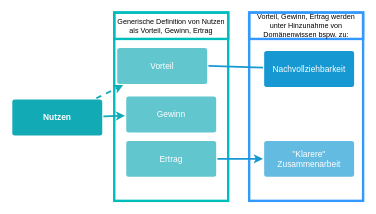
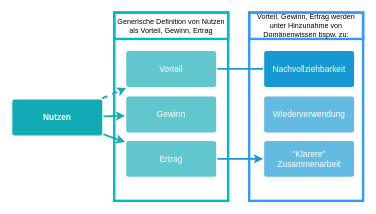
node "Vorteil": moved (162, 66) -> (171, 69)
node "Wiederverwendung": added
edge "Nutzen" -> "Ertrag": added
